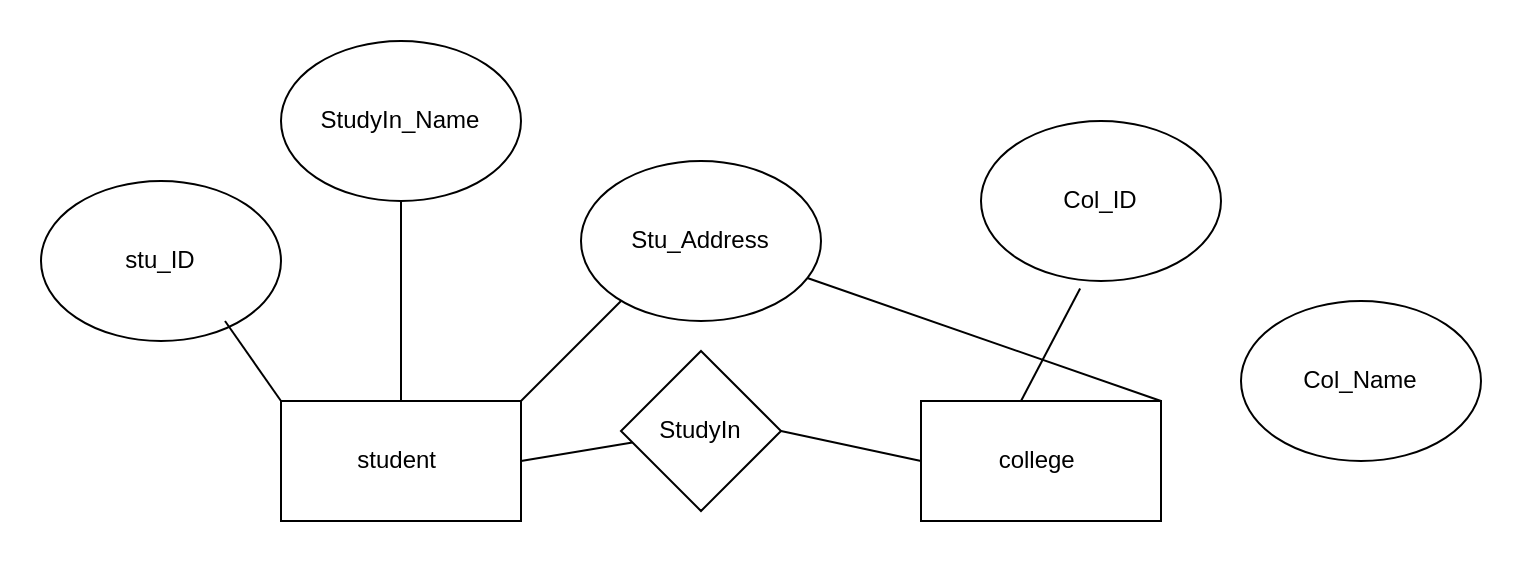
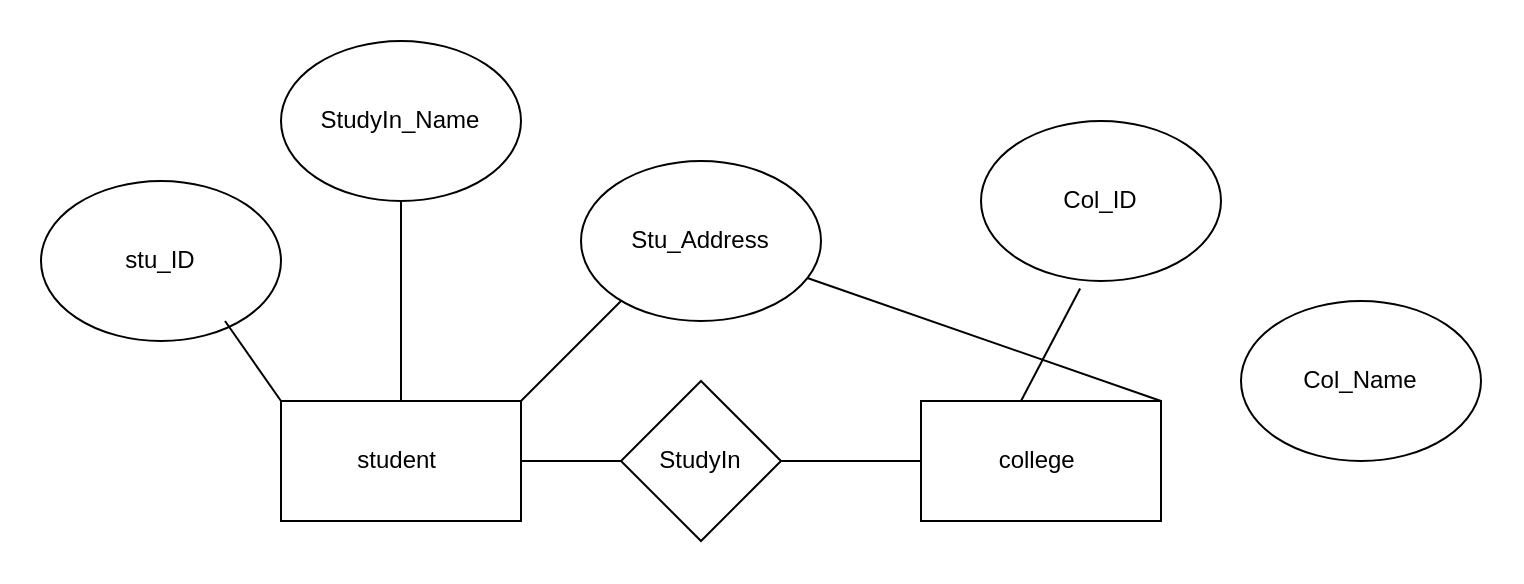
node "StudyIn": moved (701, 431) -> (701, 461)
